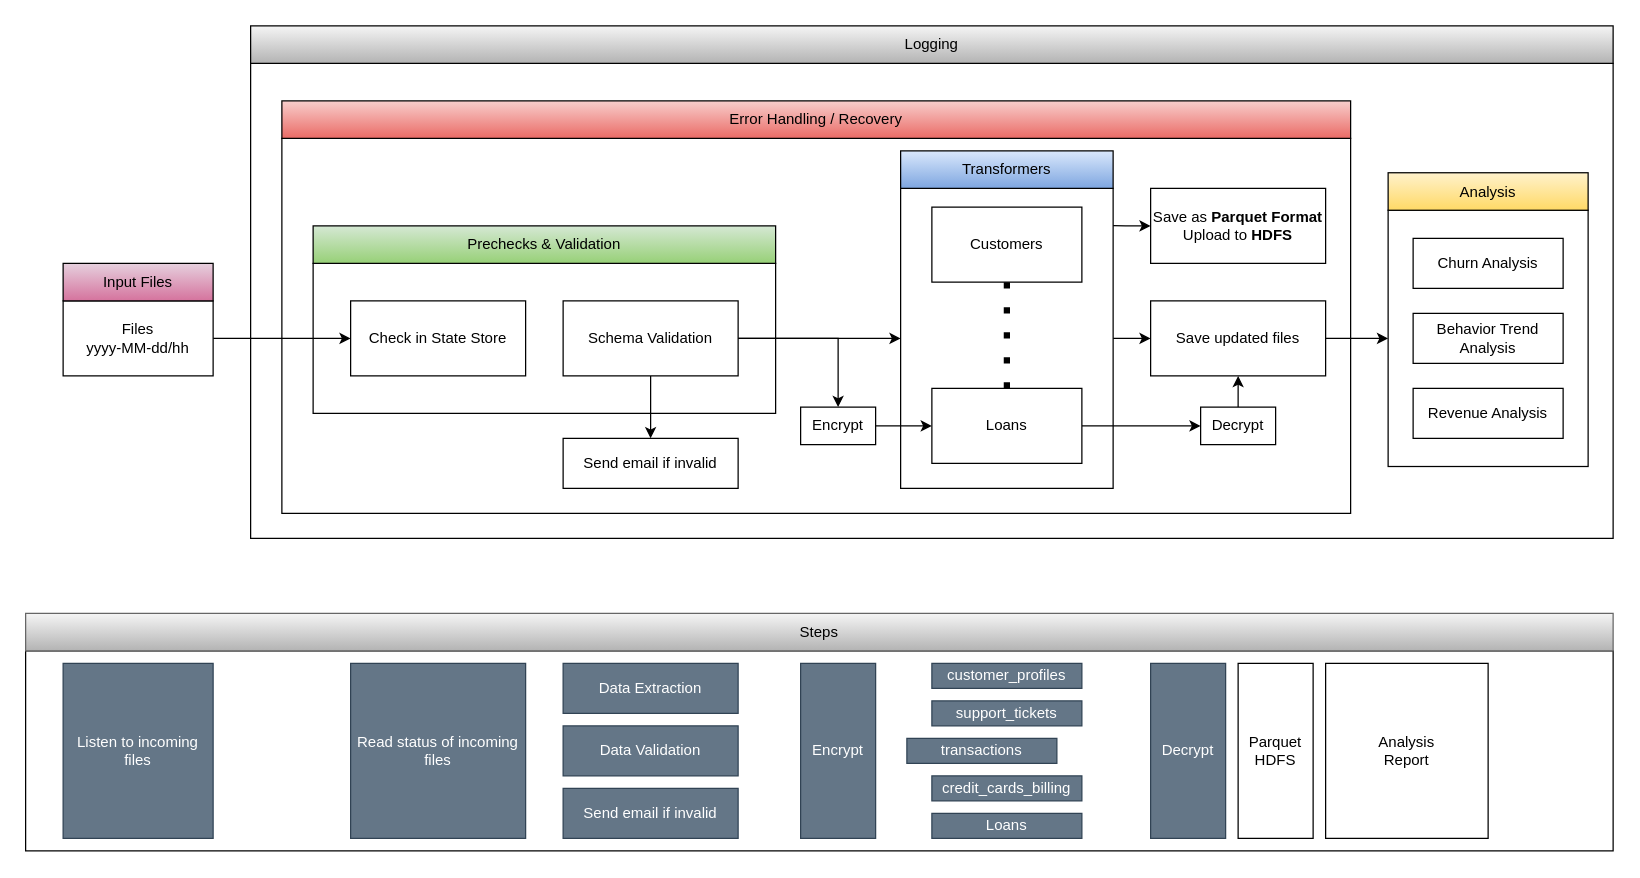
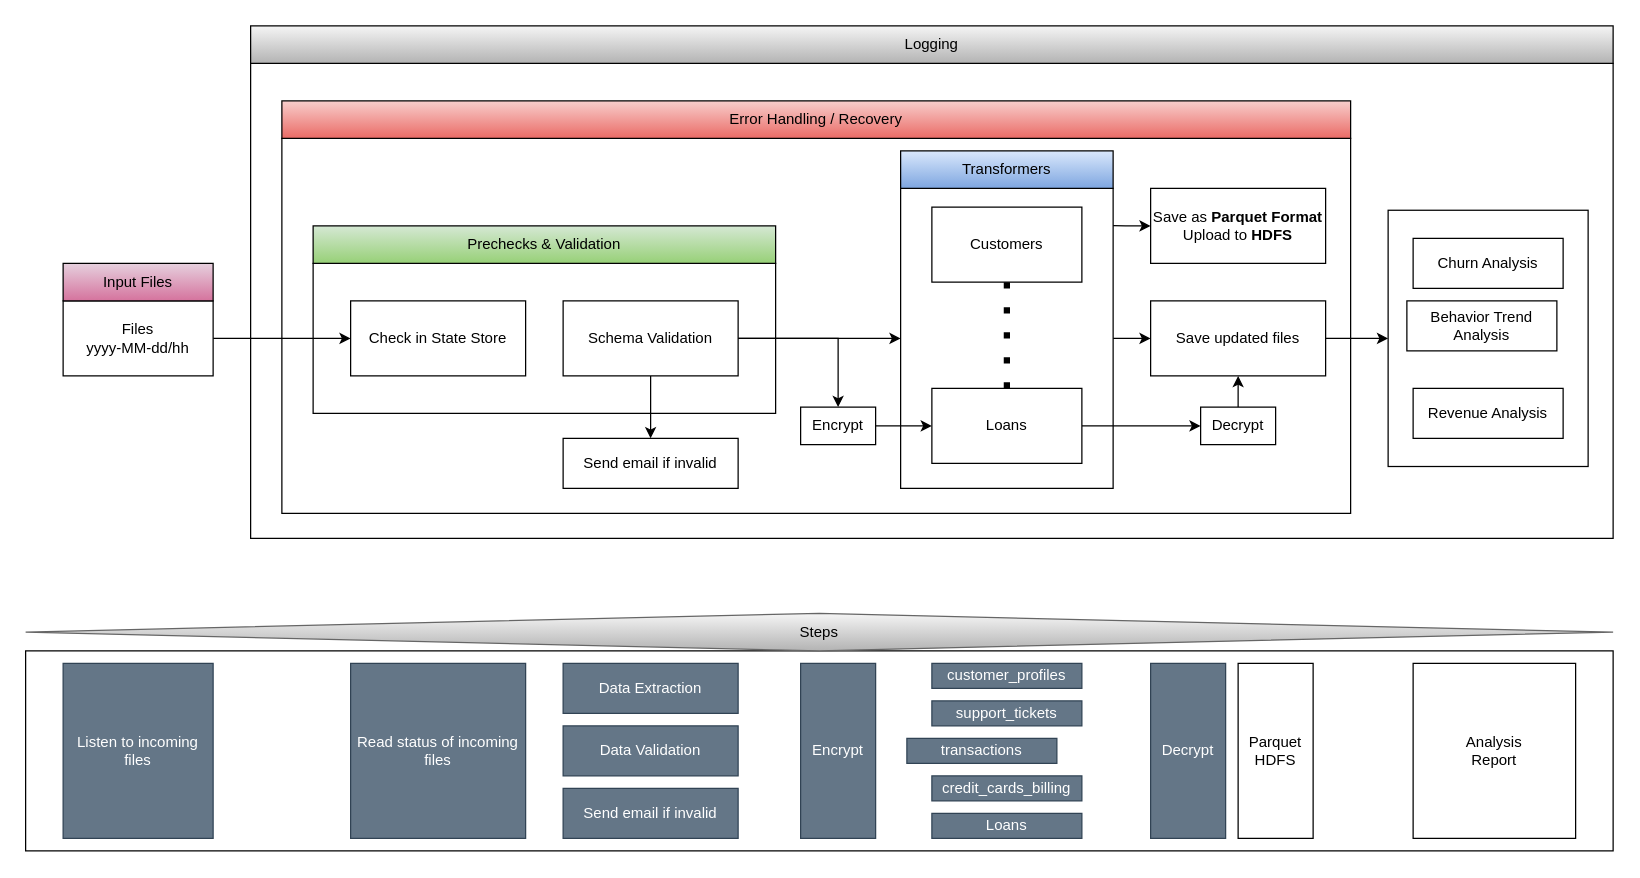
node "Analysis": removed
node "Behavior Trend Analysis": moved (1488, 338) -> (1482, 326)
node "Steps": shape rectangle -> diamond
node "Analysis Report": moved (1407, 751) -> (1494, 751)
